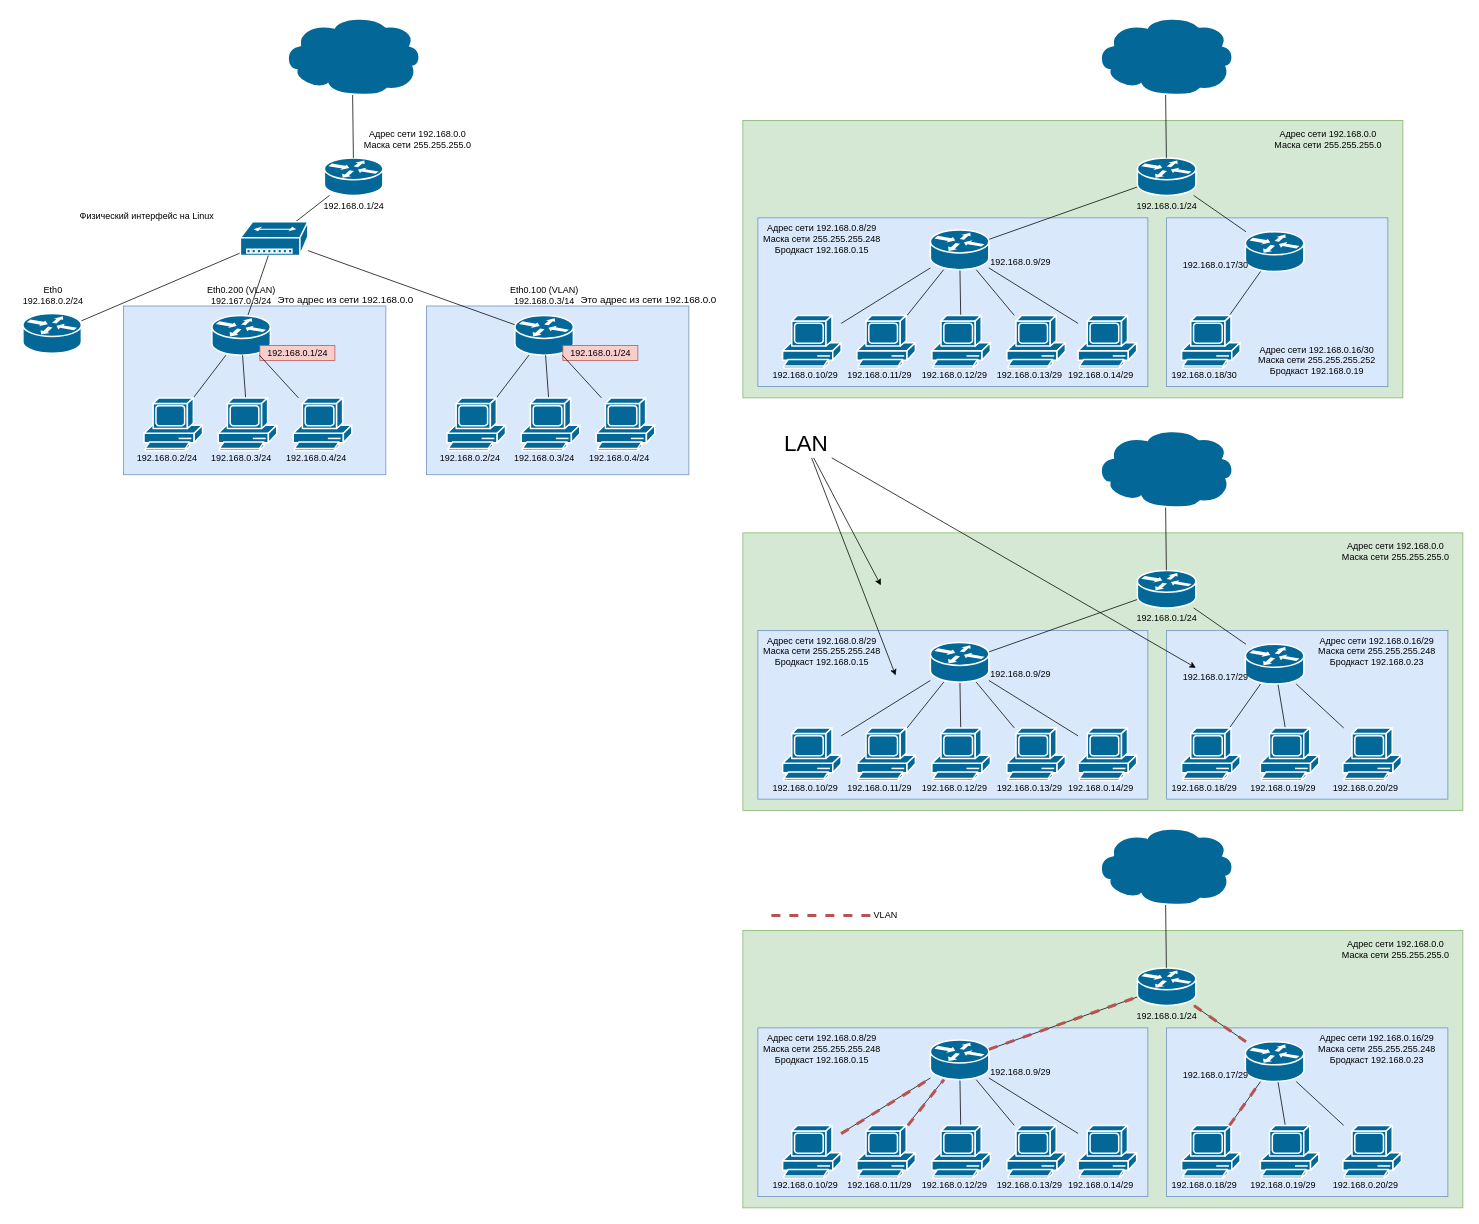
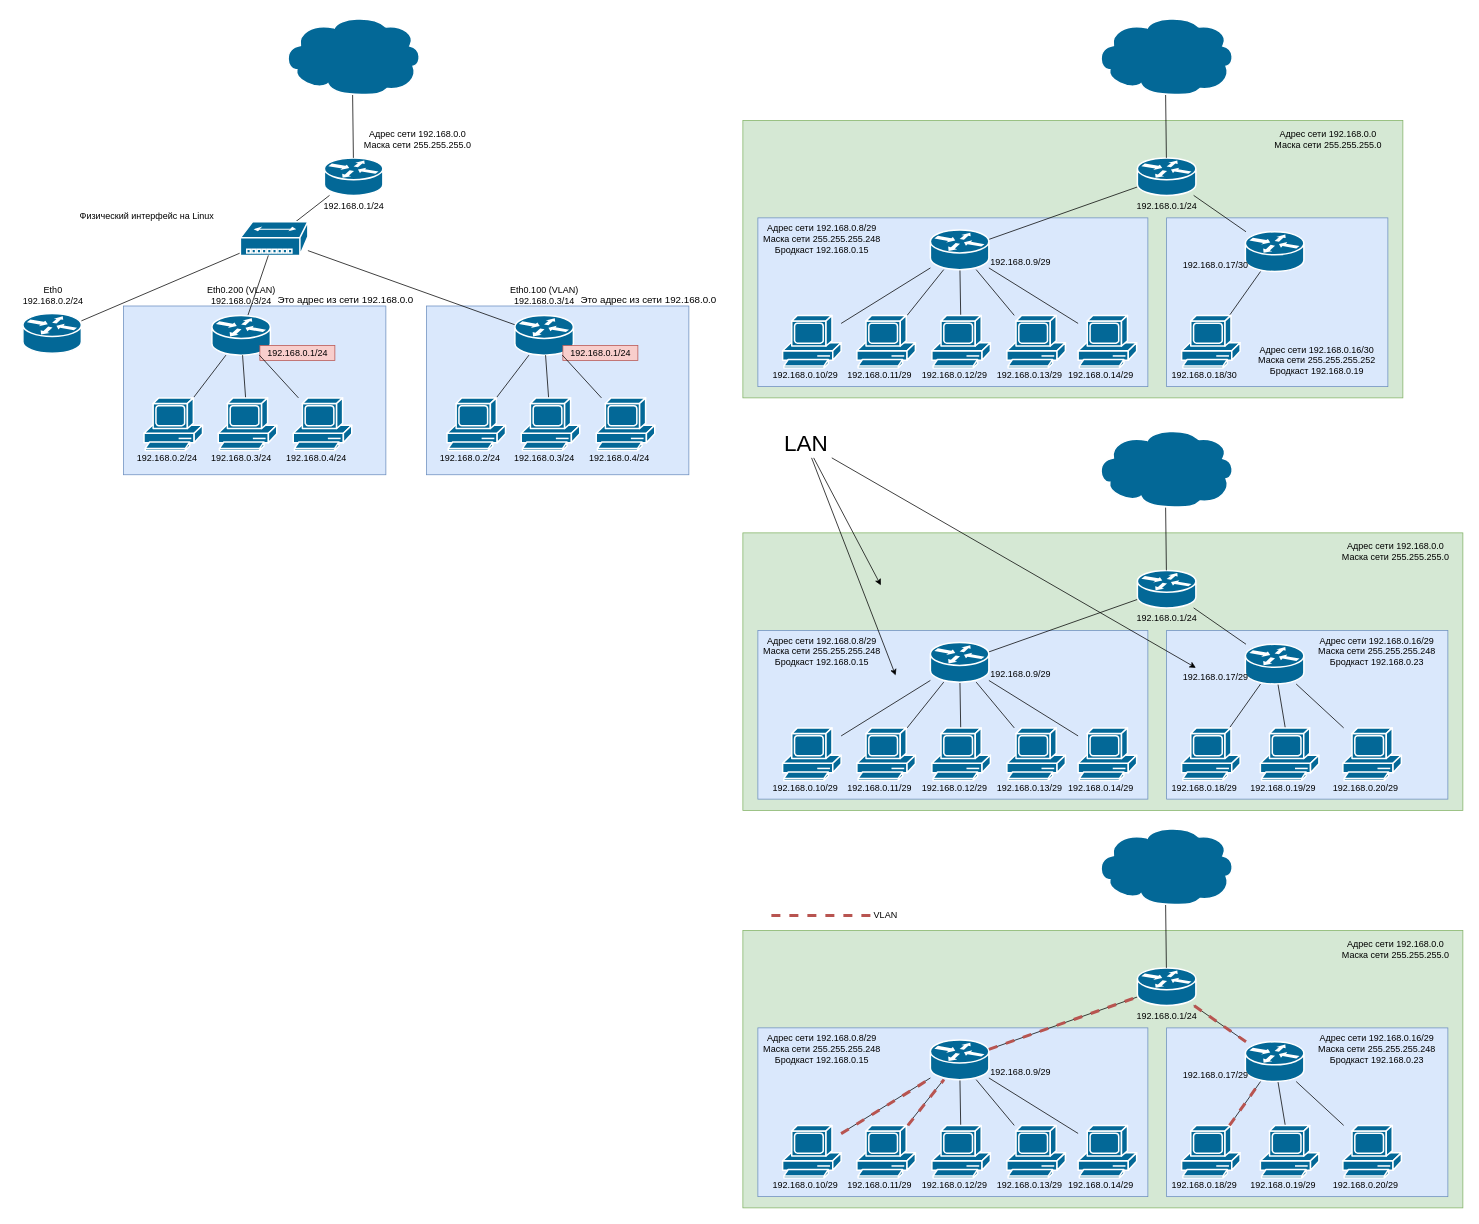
node "Eth0.200 (VLAN) 192.167.0.3/24": label "Eth0.200 (VLAN) 192.167.0.3/24" -> "Eth0.200 (VLAN) 192.168.0.3/24"
